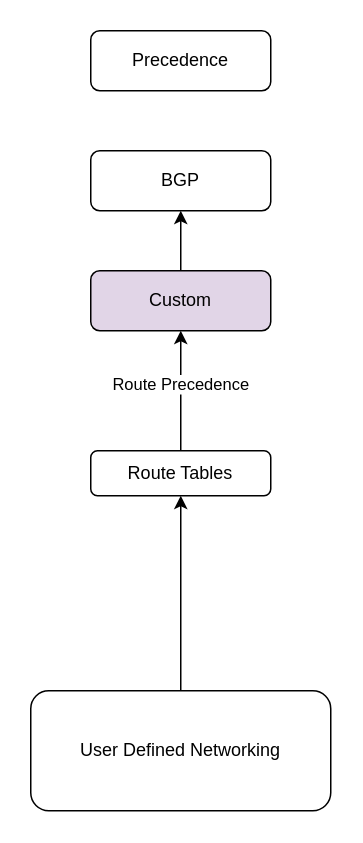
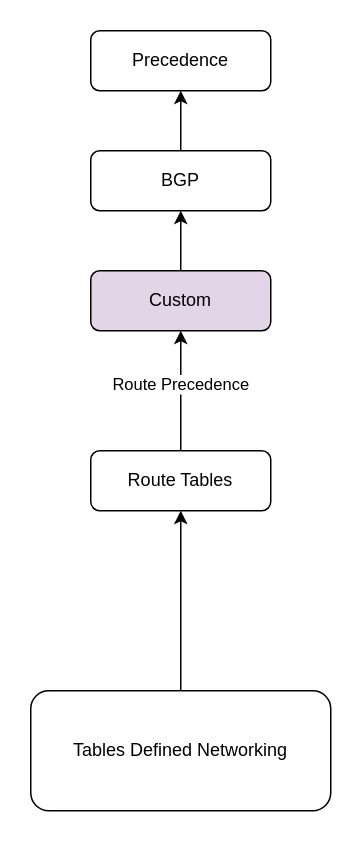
edge "BGP" -> "Precedence": added
node "Route Tables": size 180x45 -> 180x60
node "User Defined Networking": label "User Defined Networking" -> "Tables Defined Networking"
